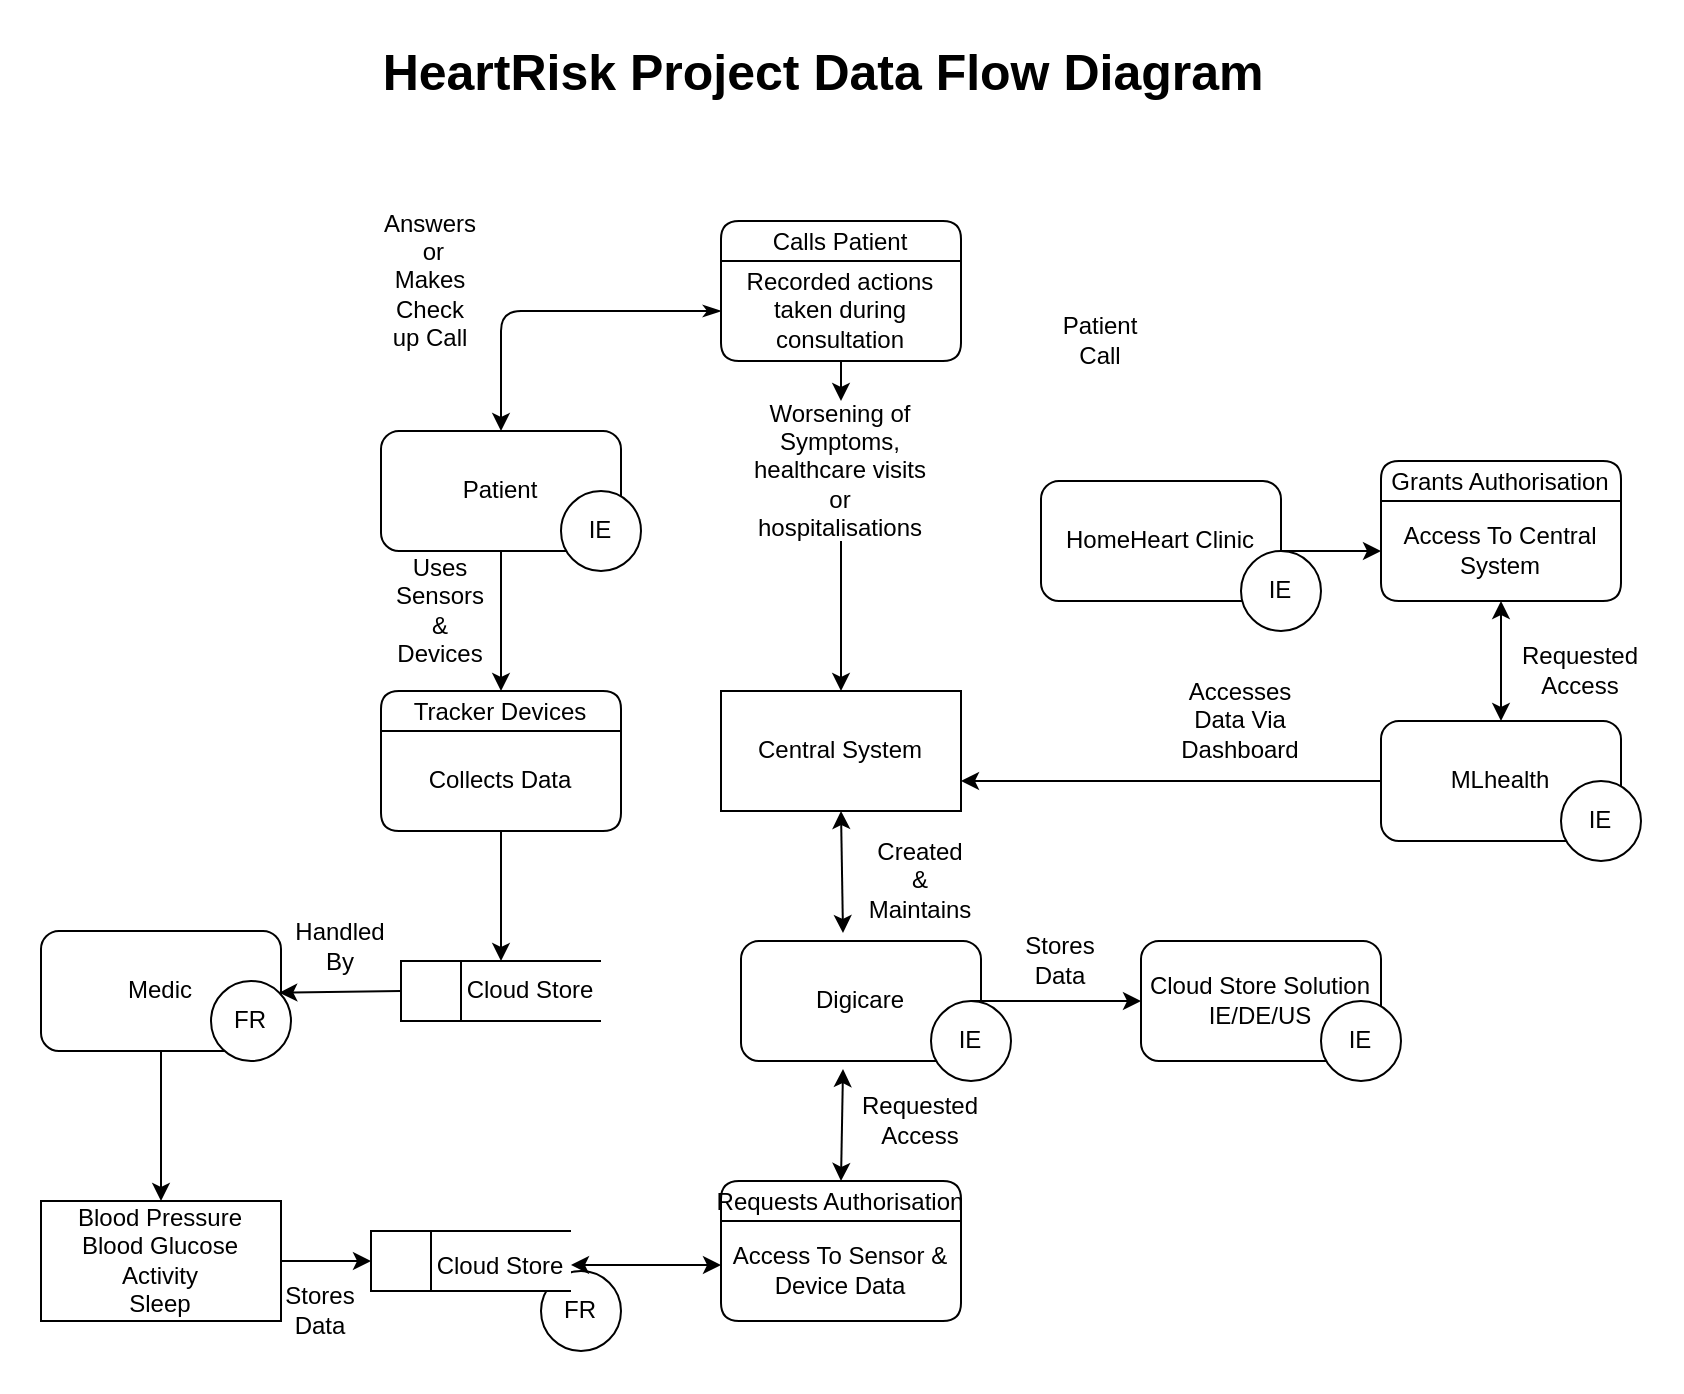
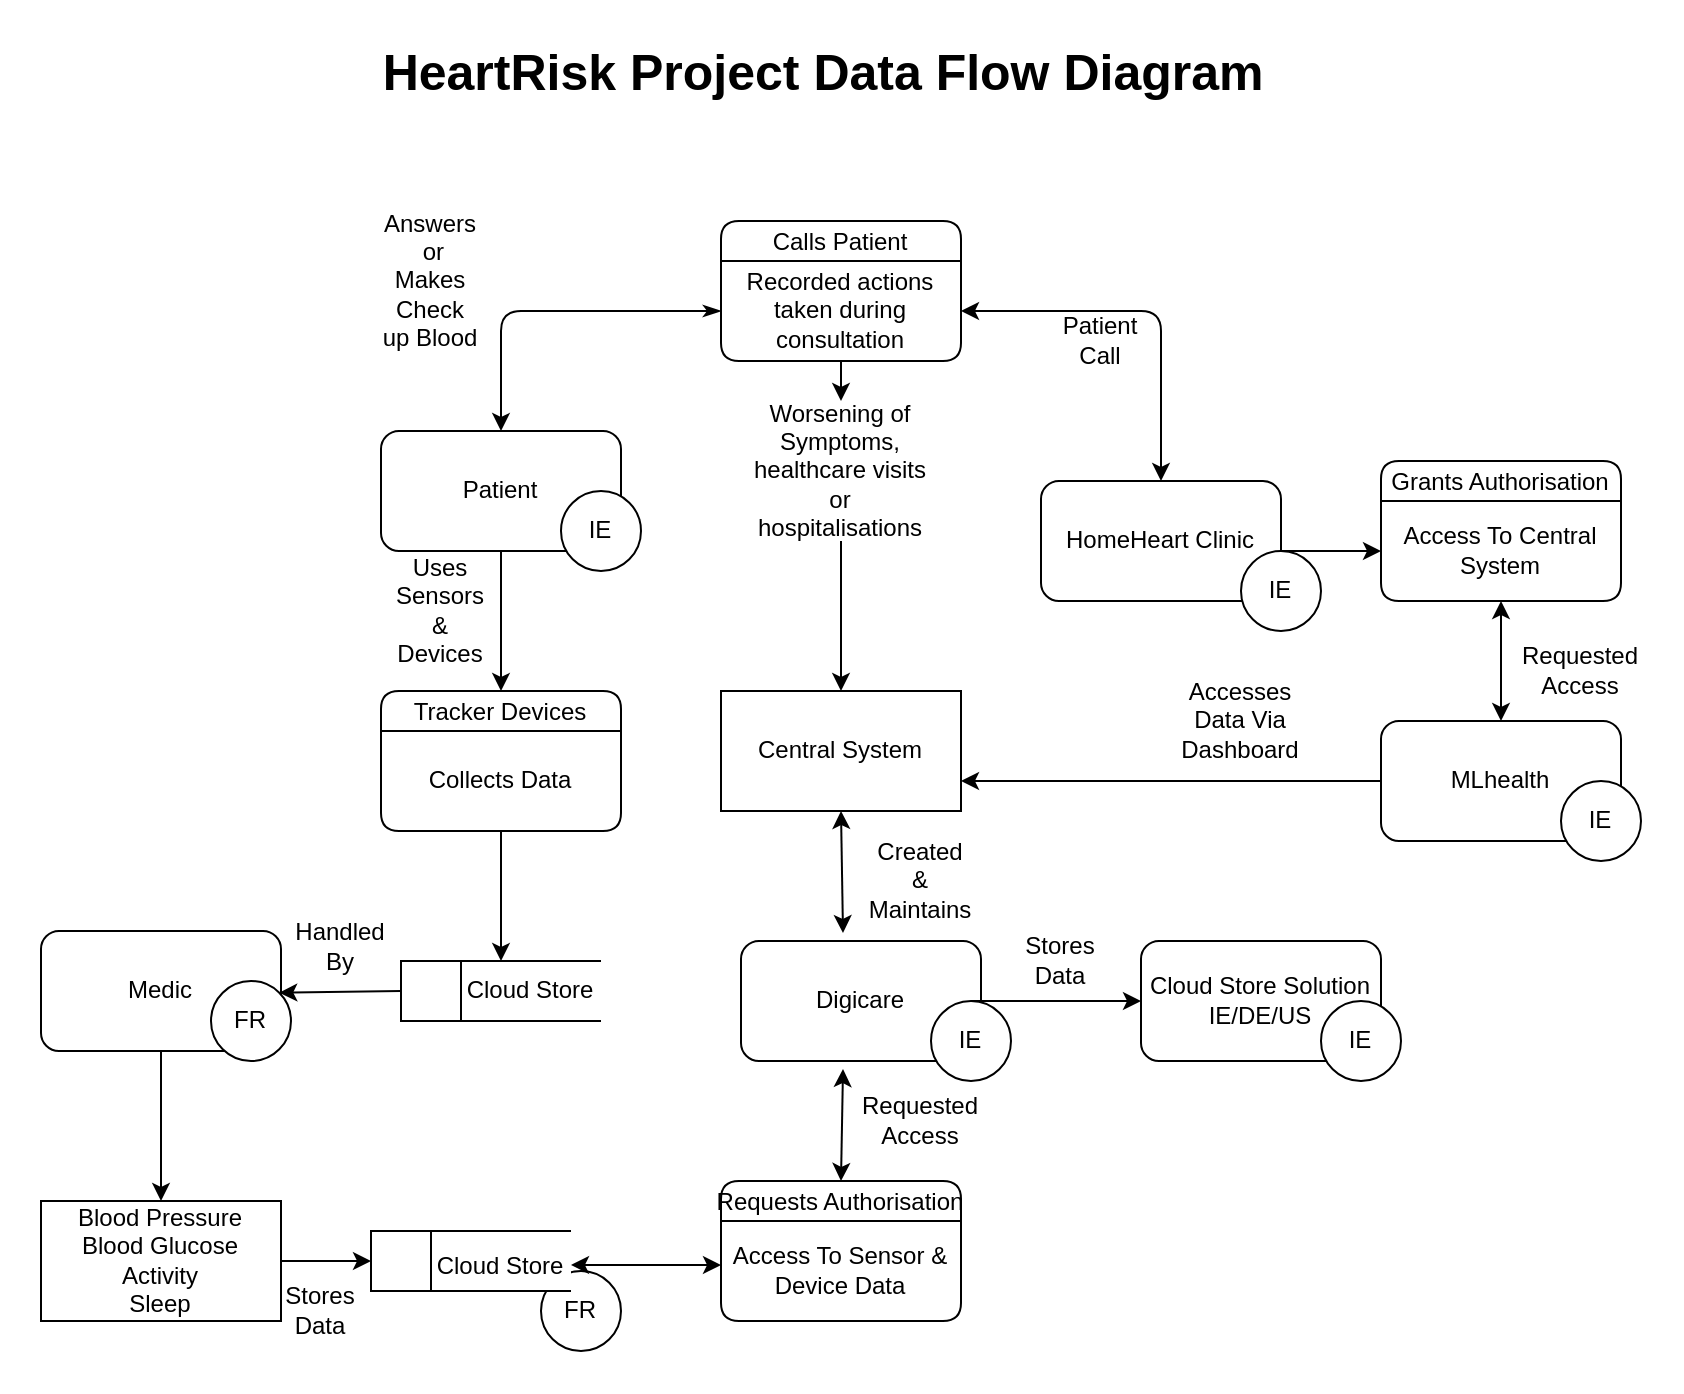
node "Answers or Makes Check up Call": label "Answers or Makes Check up Call" -> "Answers or Makes Check up Blood"
edge "Recorded actions taken during consultation" -- "HomeHeart Clinic": added
